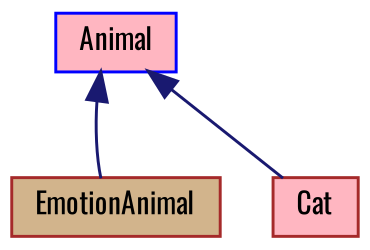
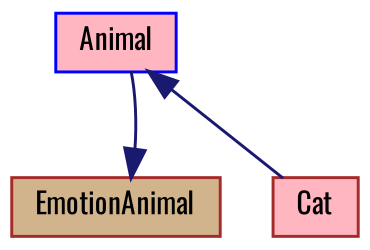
edge "EmotionAnimal" -> "Animal": reversed
